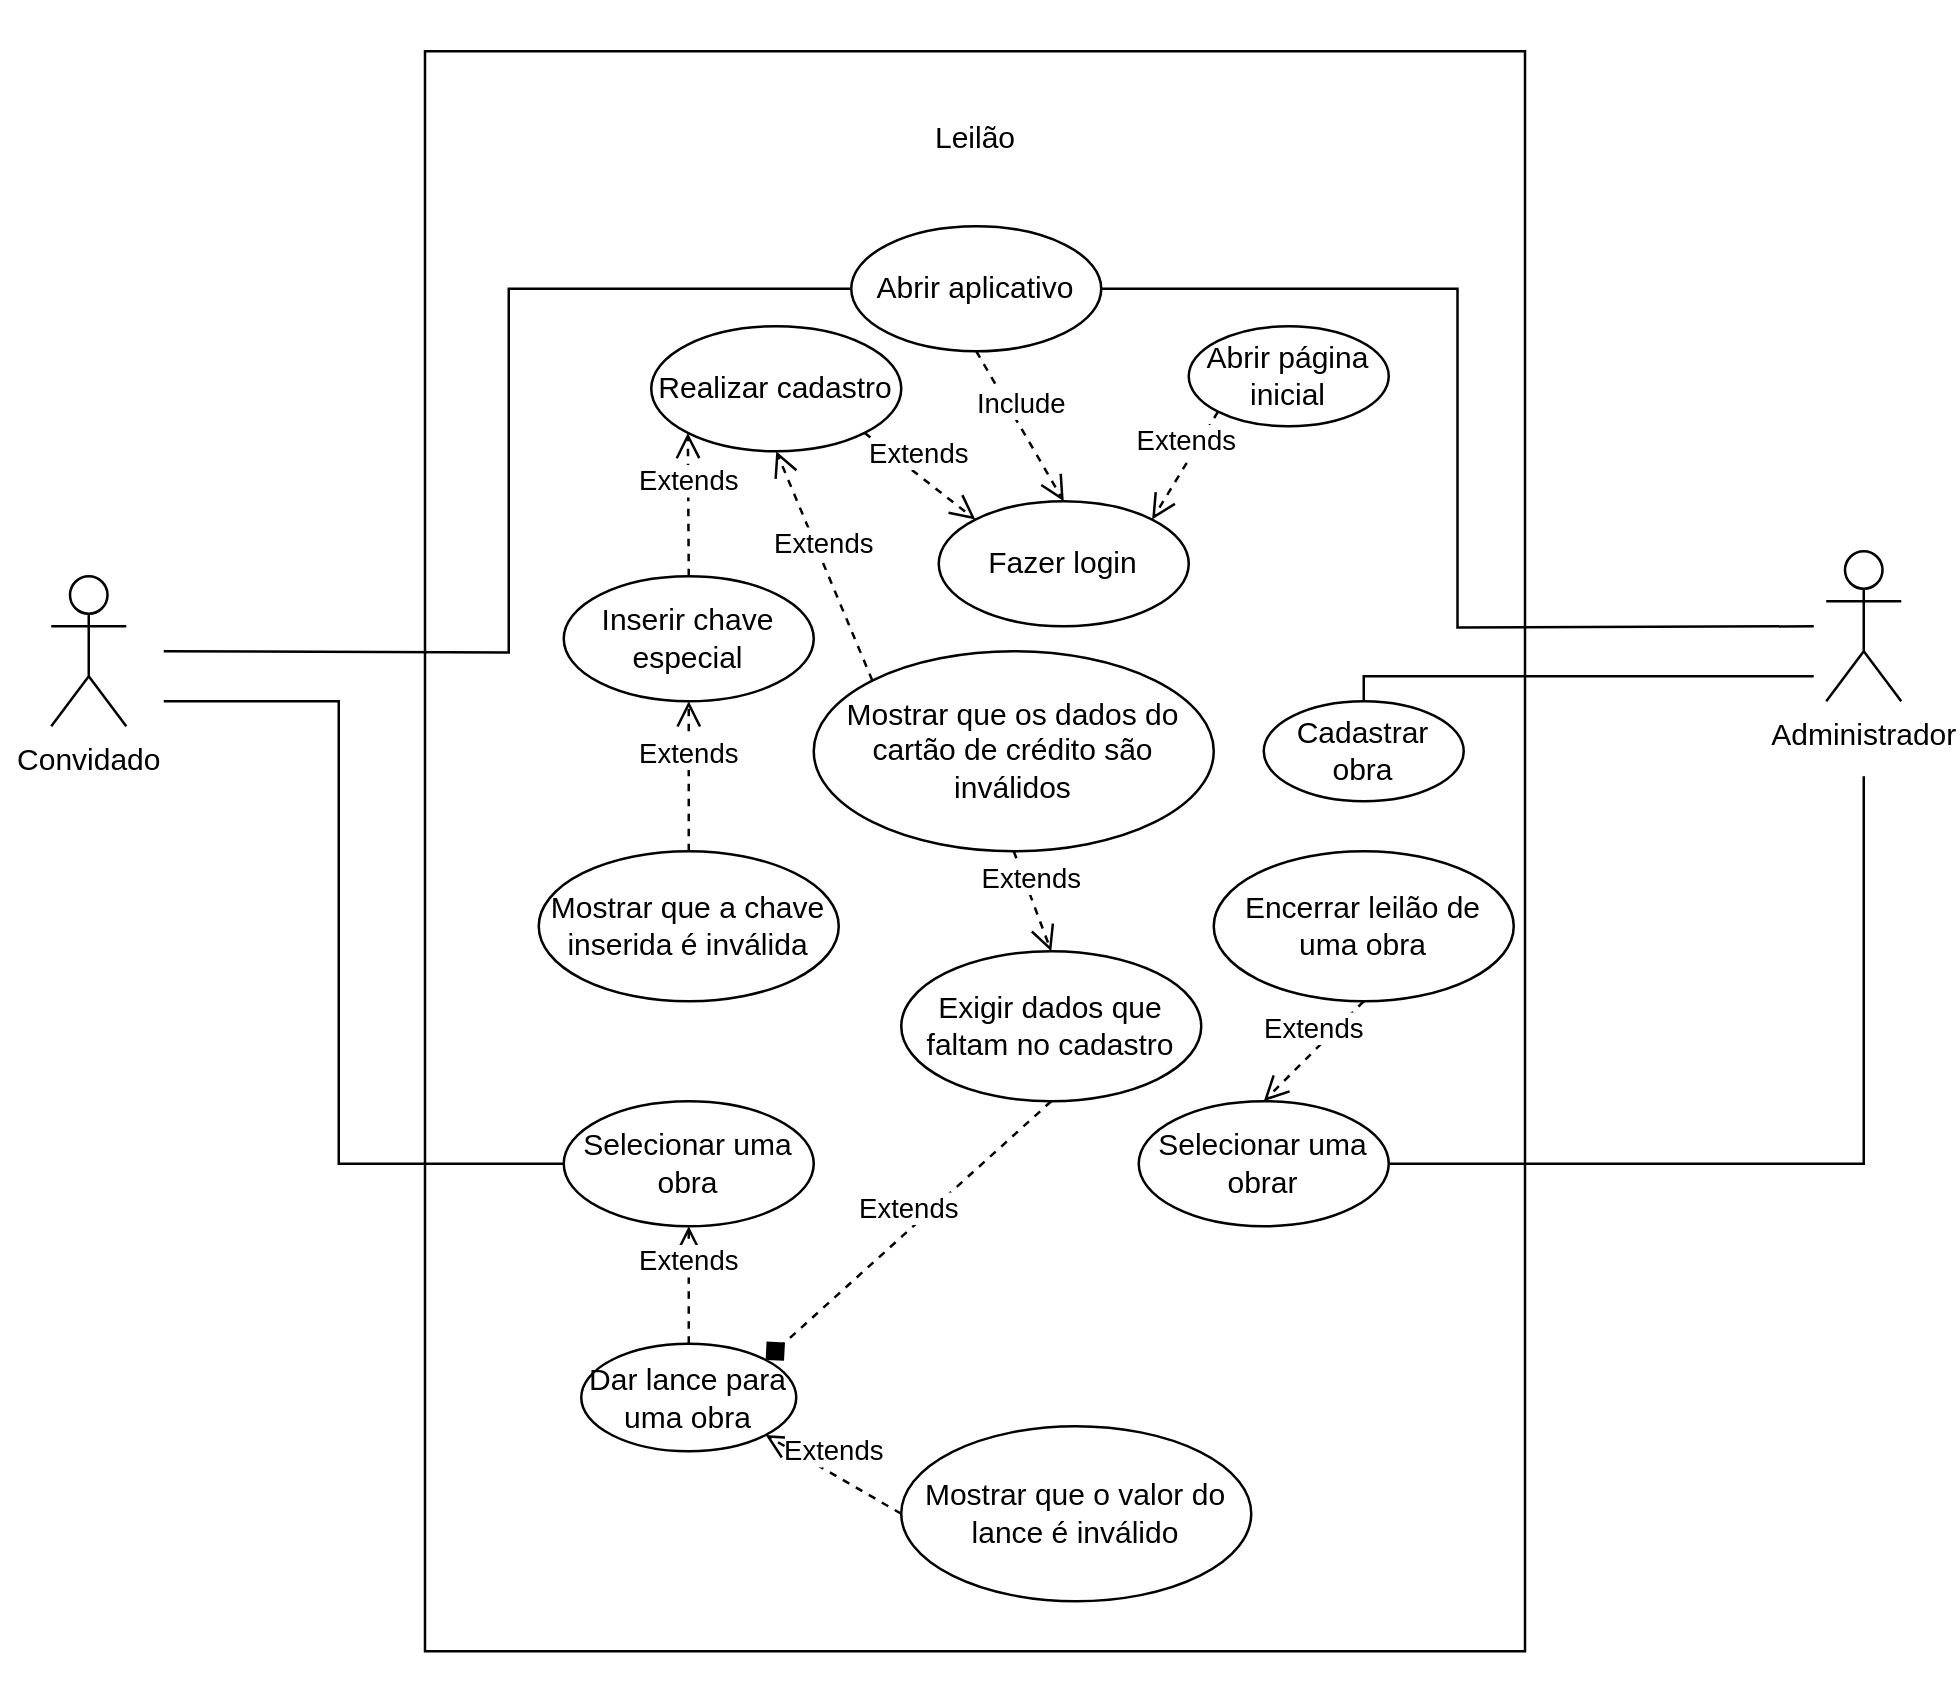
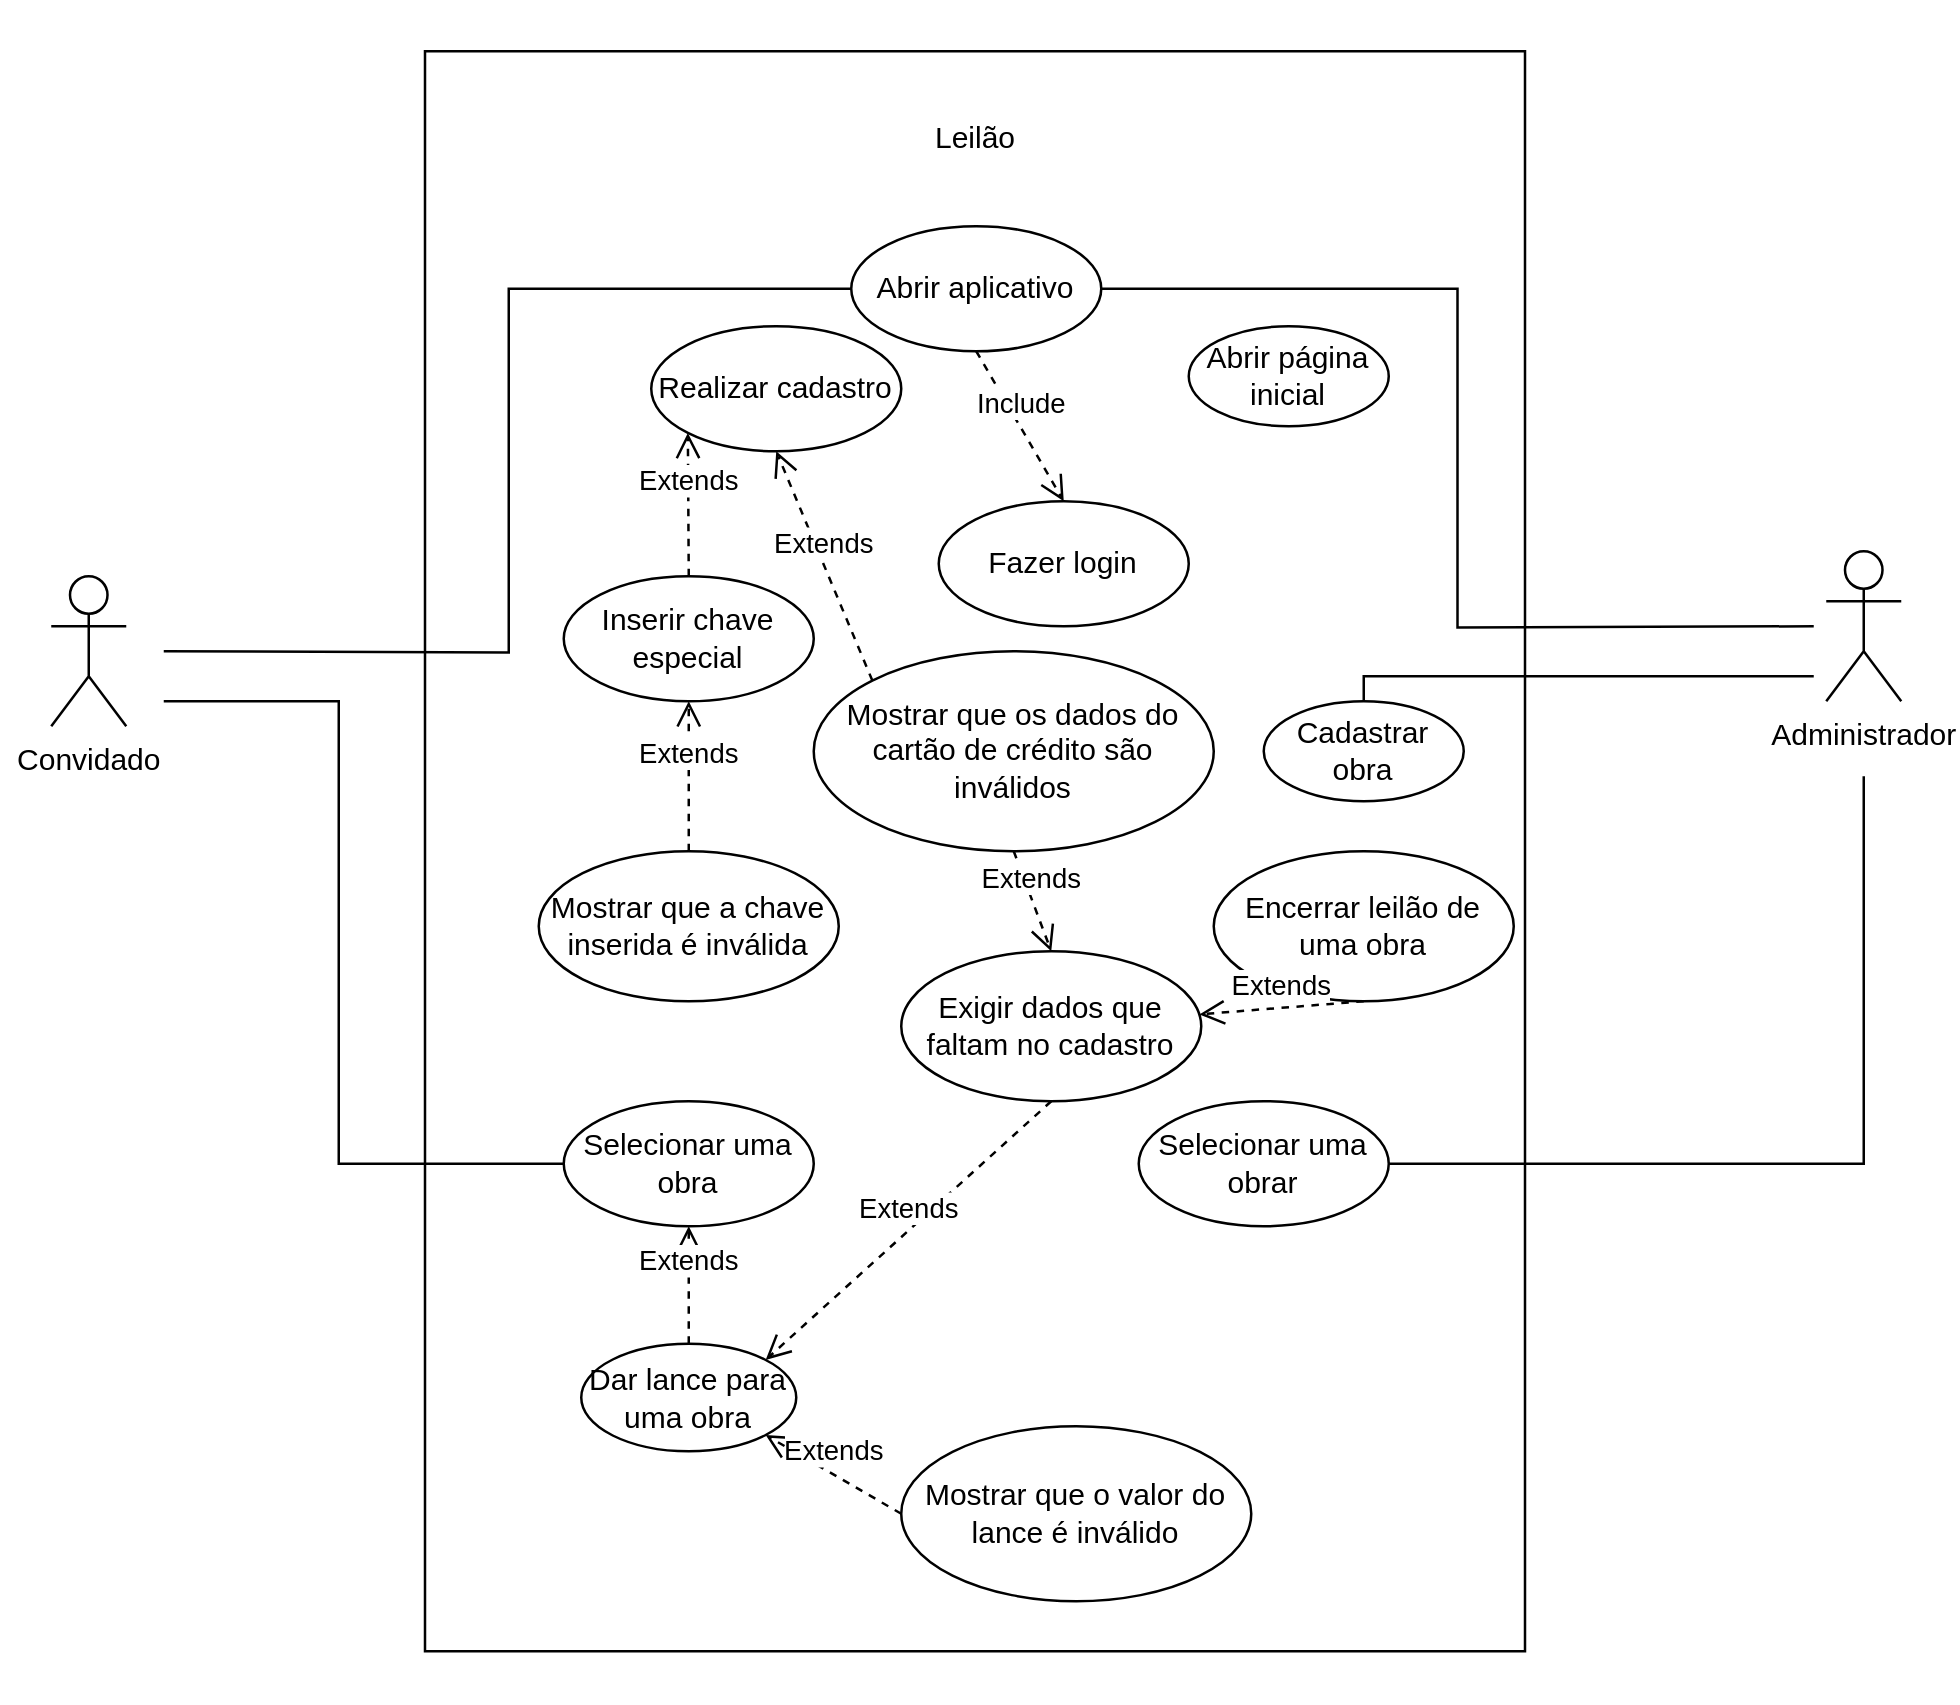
edge "Realizar cadastro" -> "Fazer login": removed, label "Extends"
edge "Abrir página inicial" -> "Fazer login": removed, label "Extends"
edge "Encerrar leilão de uma obra" -> "Selecionar uma obrar": now "Encerrar leilão de uma obra" -> "Exigir dados que faltam no cadastro"
edge "Exigir dados que faltam no cadastro" -> "Dar lance para uma obra": arrowhead diamond -> open
